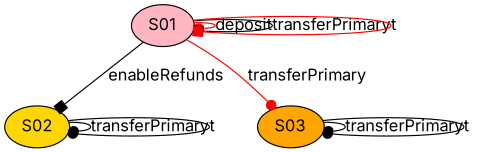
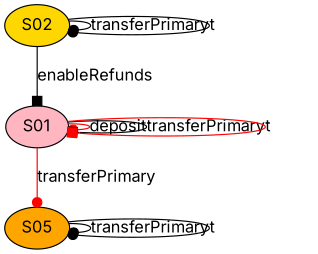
edge "S01" -> "S02": reversed
node "S03": label "S03" -> "S05"
